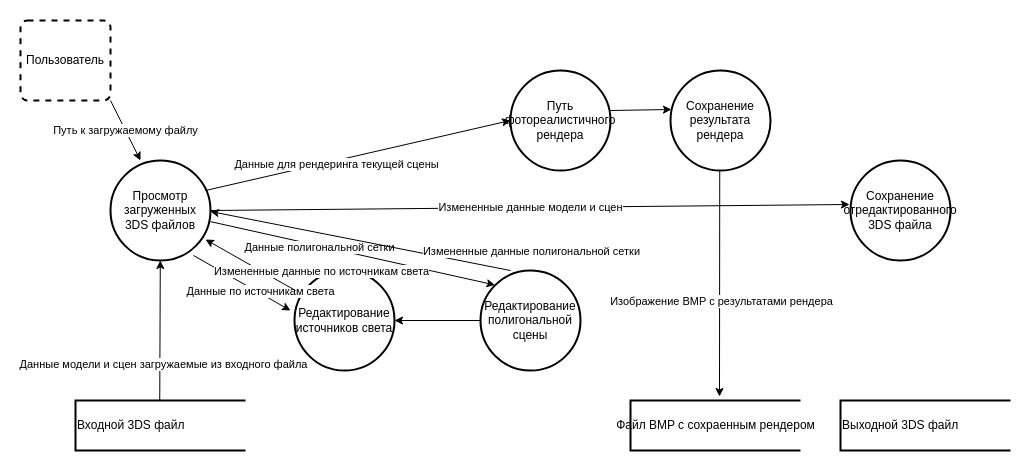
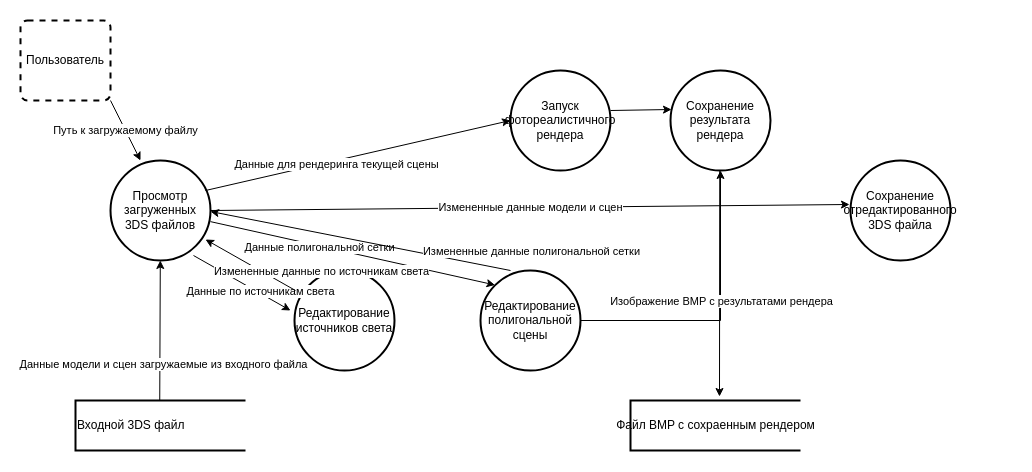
node "Путь фотореалистичного рендера": label "Путь фотореалистичного рендера" -> "Запуск фотореалистичного рендера"
edge "Редактирование полигональной сцены" -> "Редактирование источников света": now "Редактирование полигональной сцены" -> "Сохранение результата рендера"
node "Выходной 3DS файл": removed
